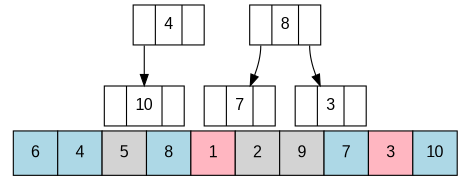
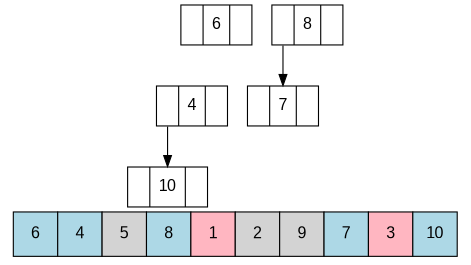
node "6": added
node "3": removed
